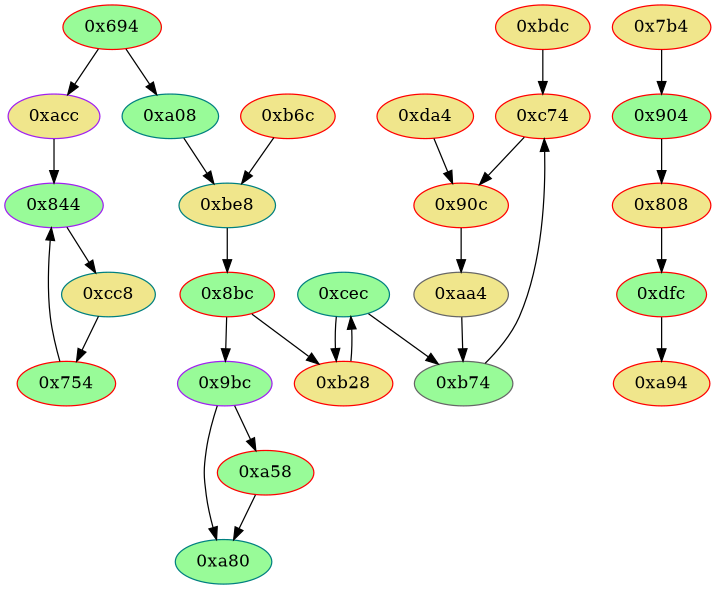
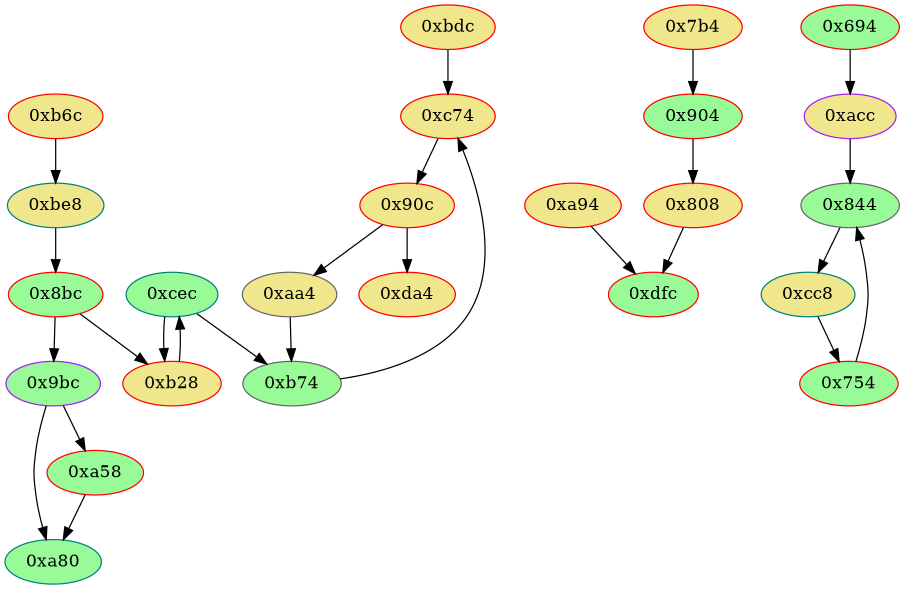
node "0xa08": removed
edge "0xda4" -> "0x90c": reversed
node "0x844": color purple -> gray40
edge "0xdfc" -> "0xa94": reversed
